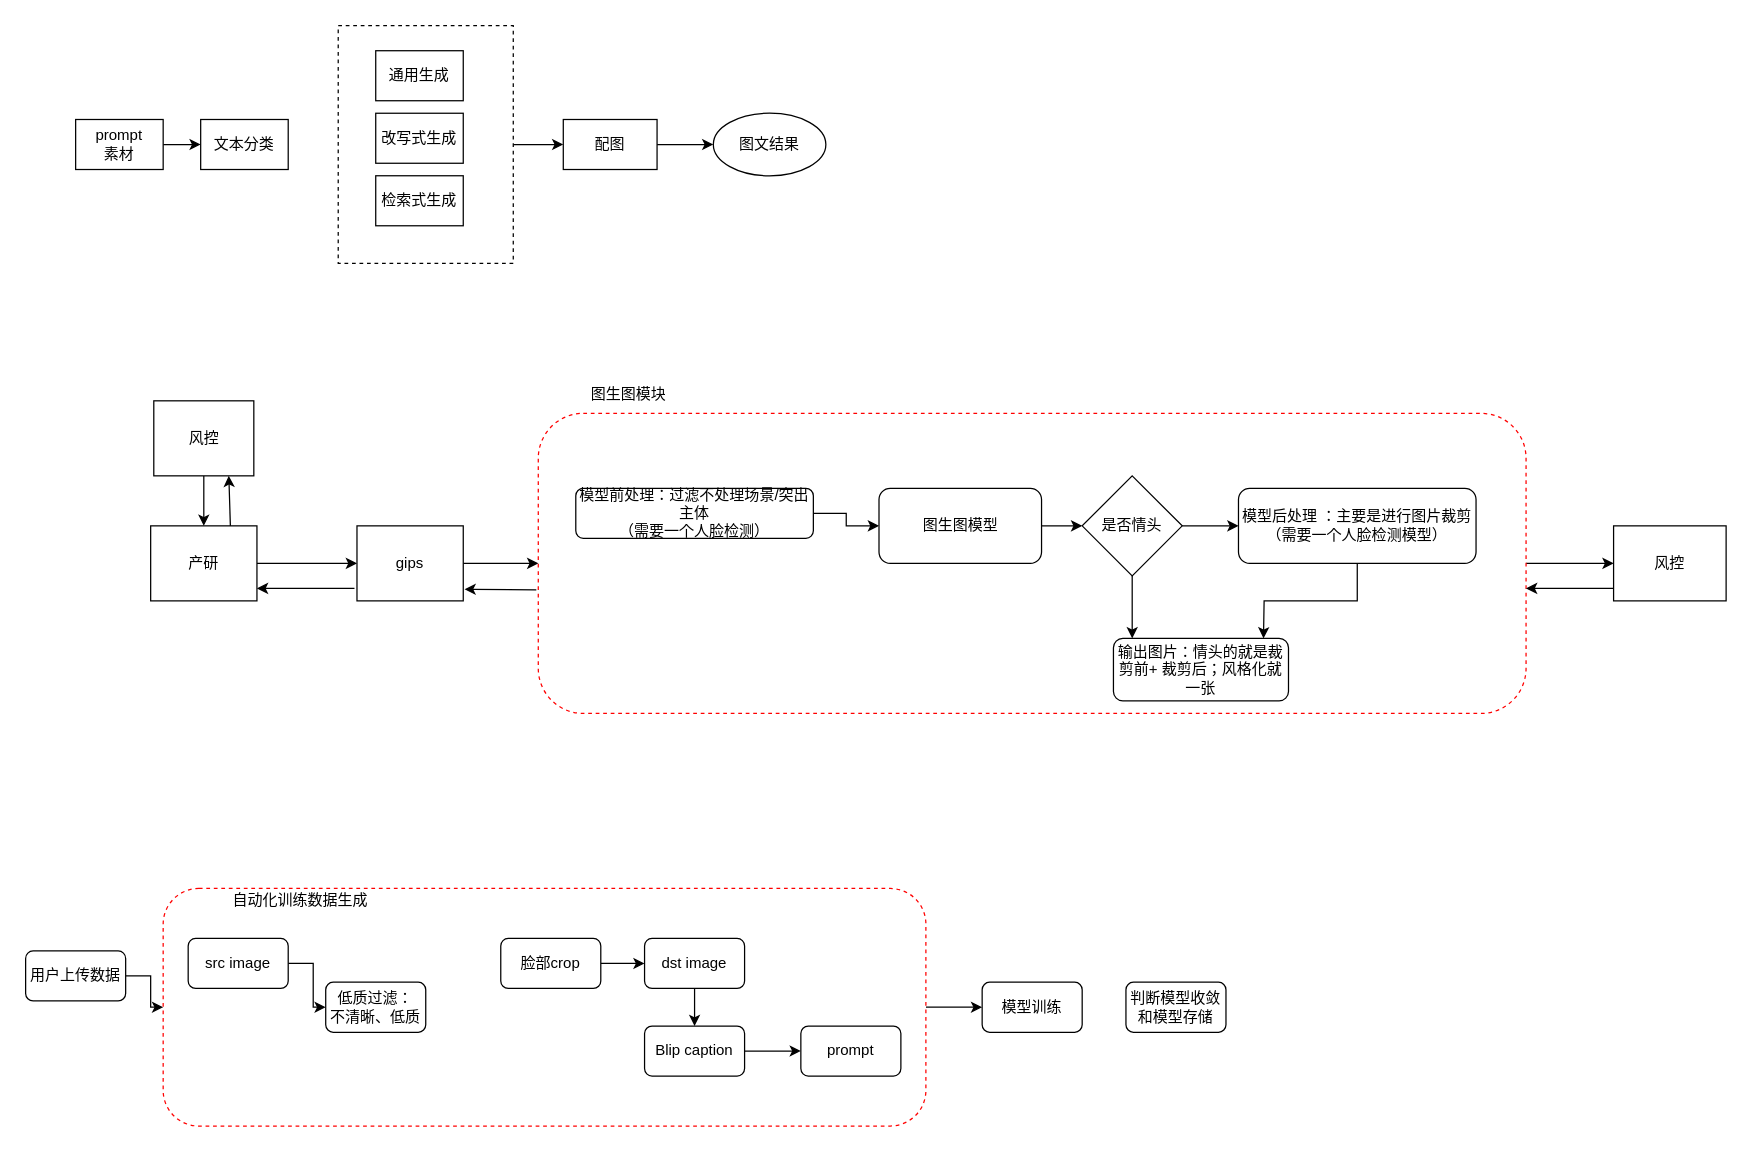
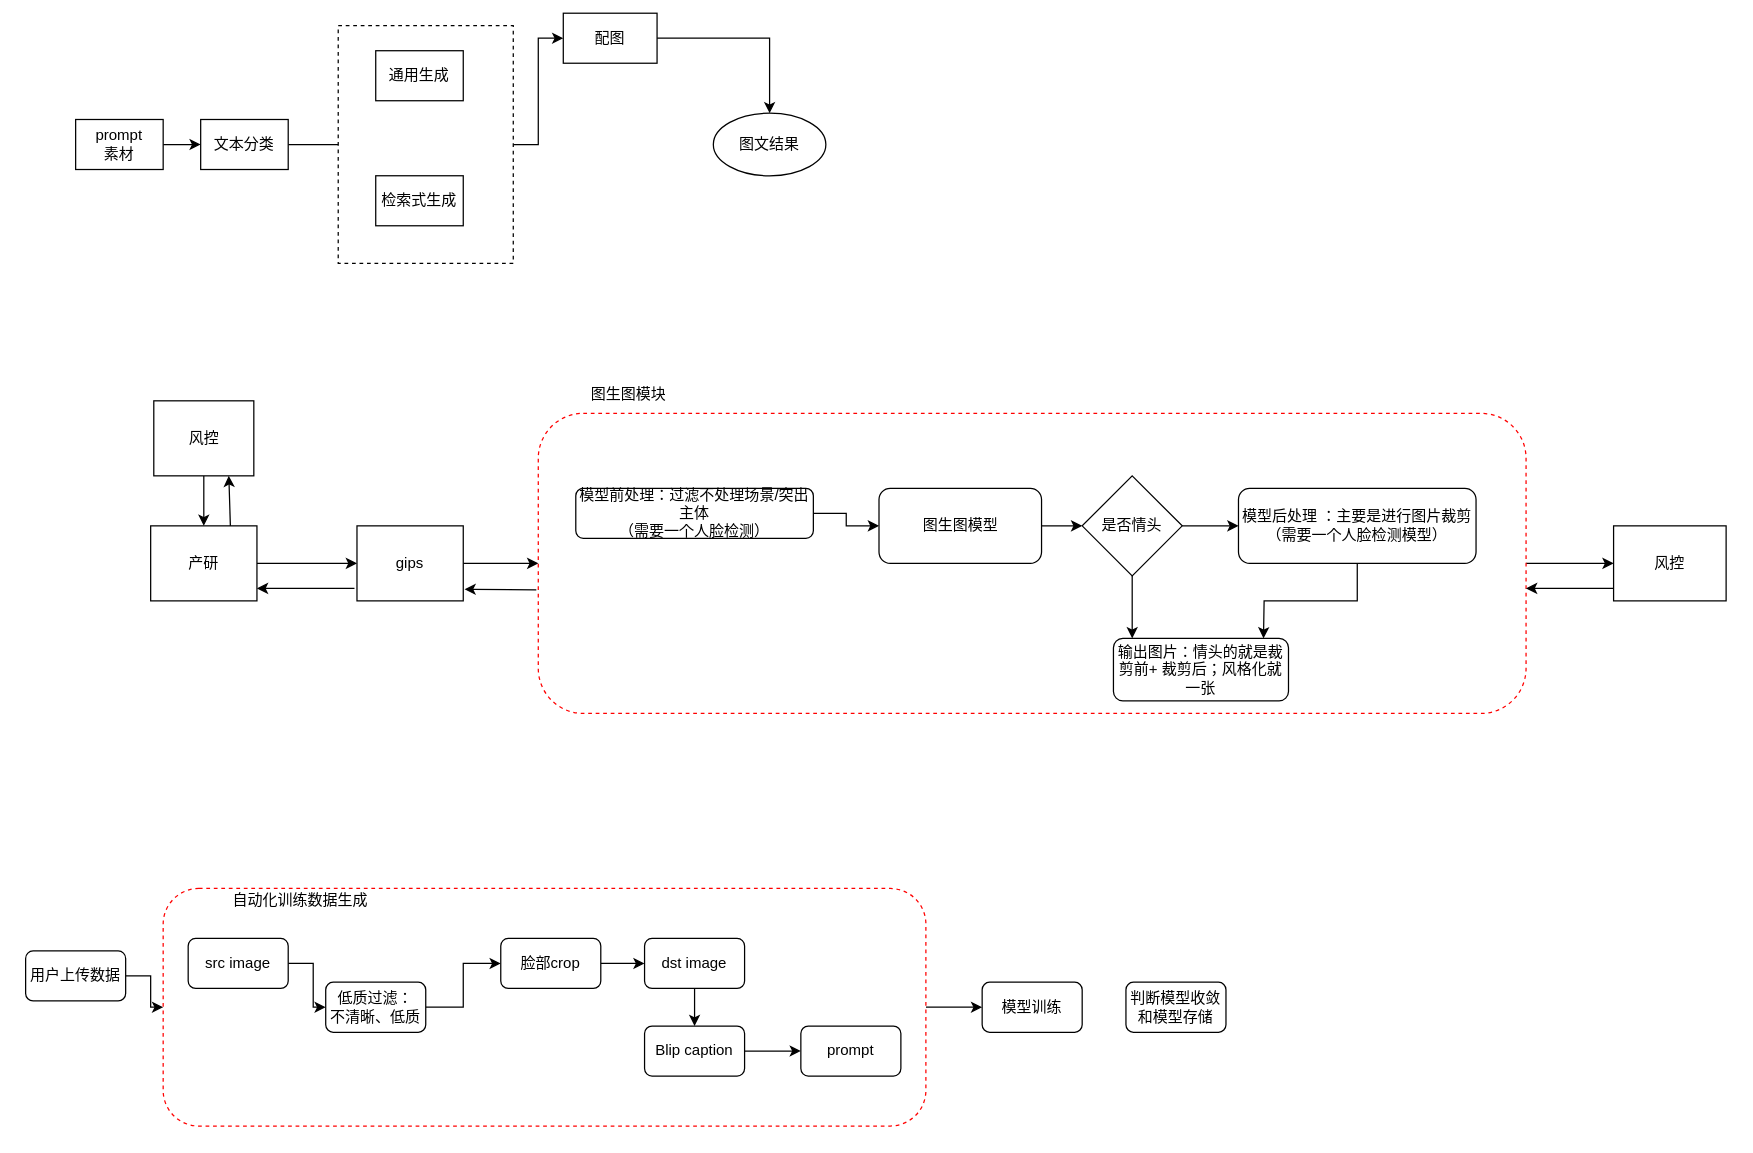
node "改写式生成": removed
edge "文本分类" -> "检索式生成": added
node "配图": moved (610, 144) -> (610, 38)
edge "低质过滤： 不清晰、低质" -> "脸部crop": added
